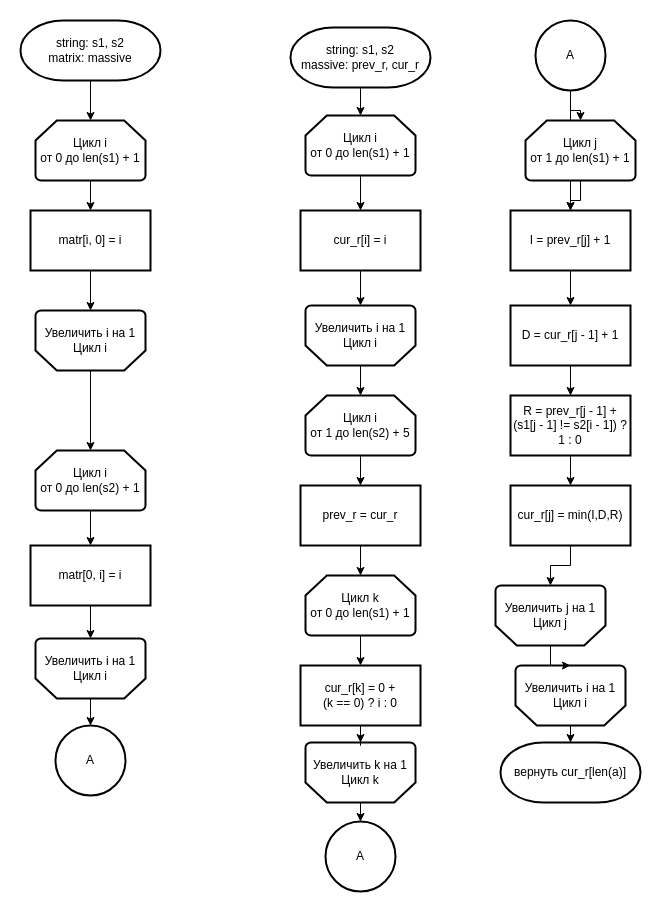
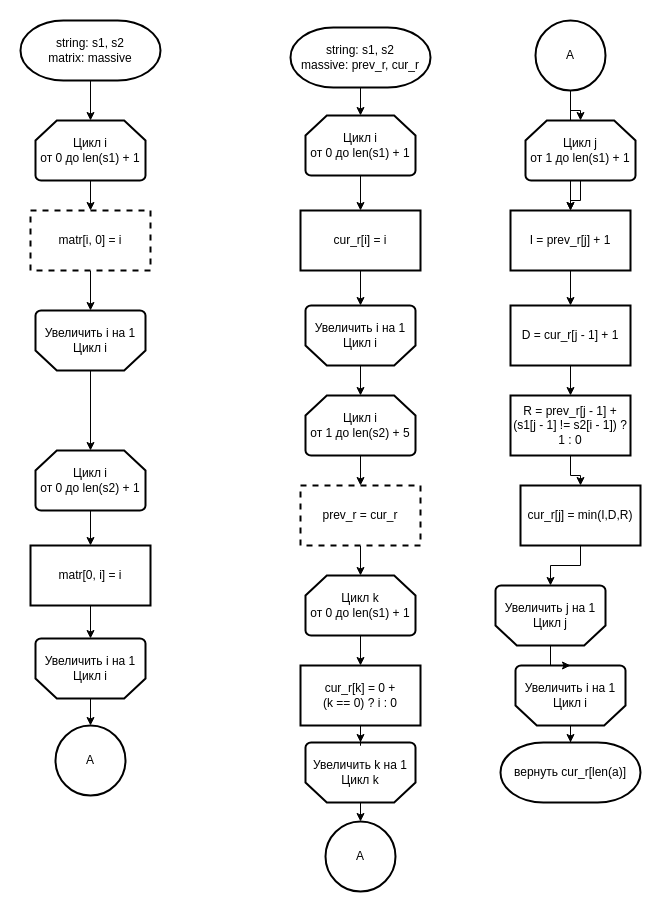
node "matr[i, 0] = i": style solid -> dashed
node "prev_r = cur_r": style solid -> dashed
node "cur_r[j] = min(I,D,R)": moved (571, 516) -> (581, 516)
